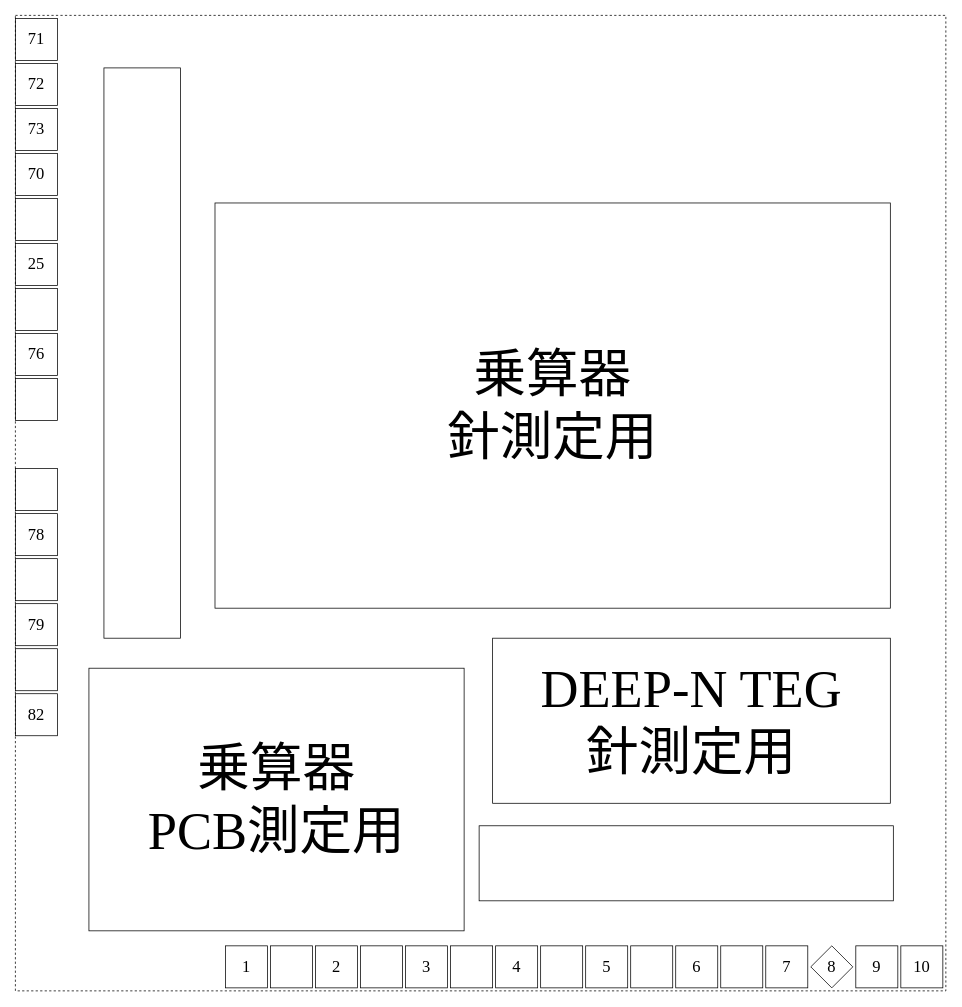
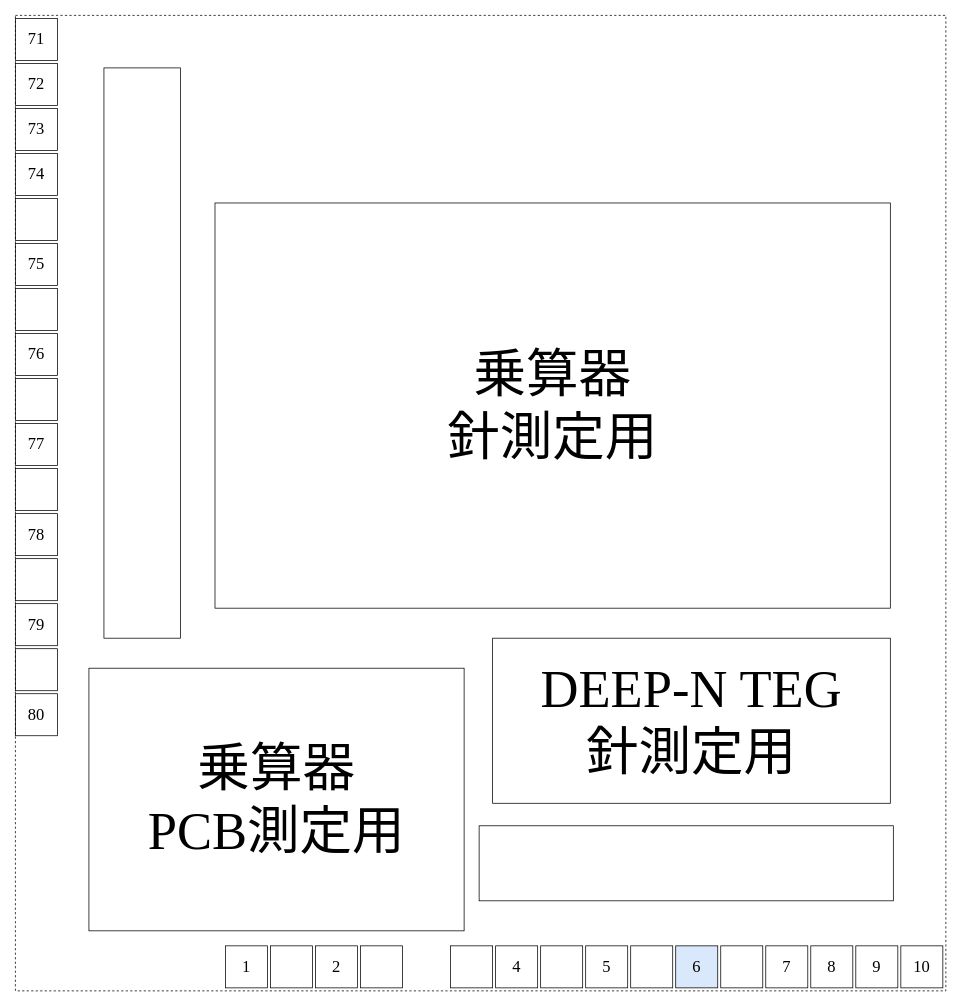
node "70": label "70" -> "74"
node "25": label "25" -> "75"
node "77": added
node "82": label "82" -> "80"
node "3": removed
node "6": fillcolor #ffffff -> #dae8fc
node "8": shape diamond -> rectangle
